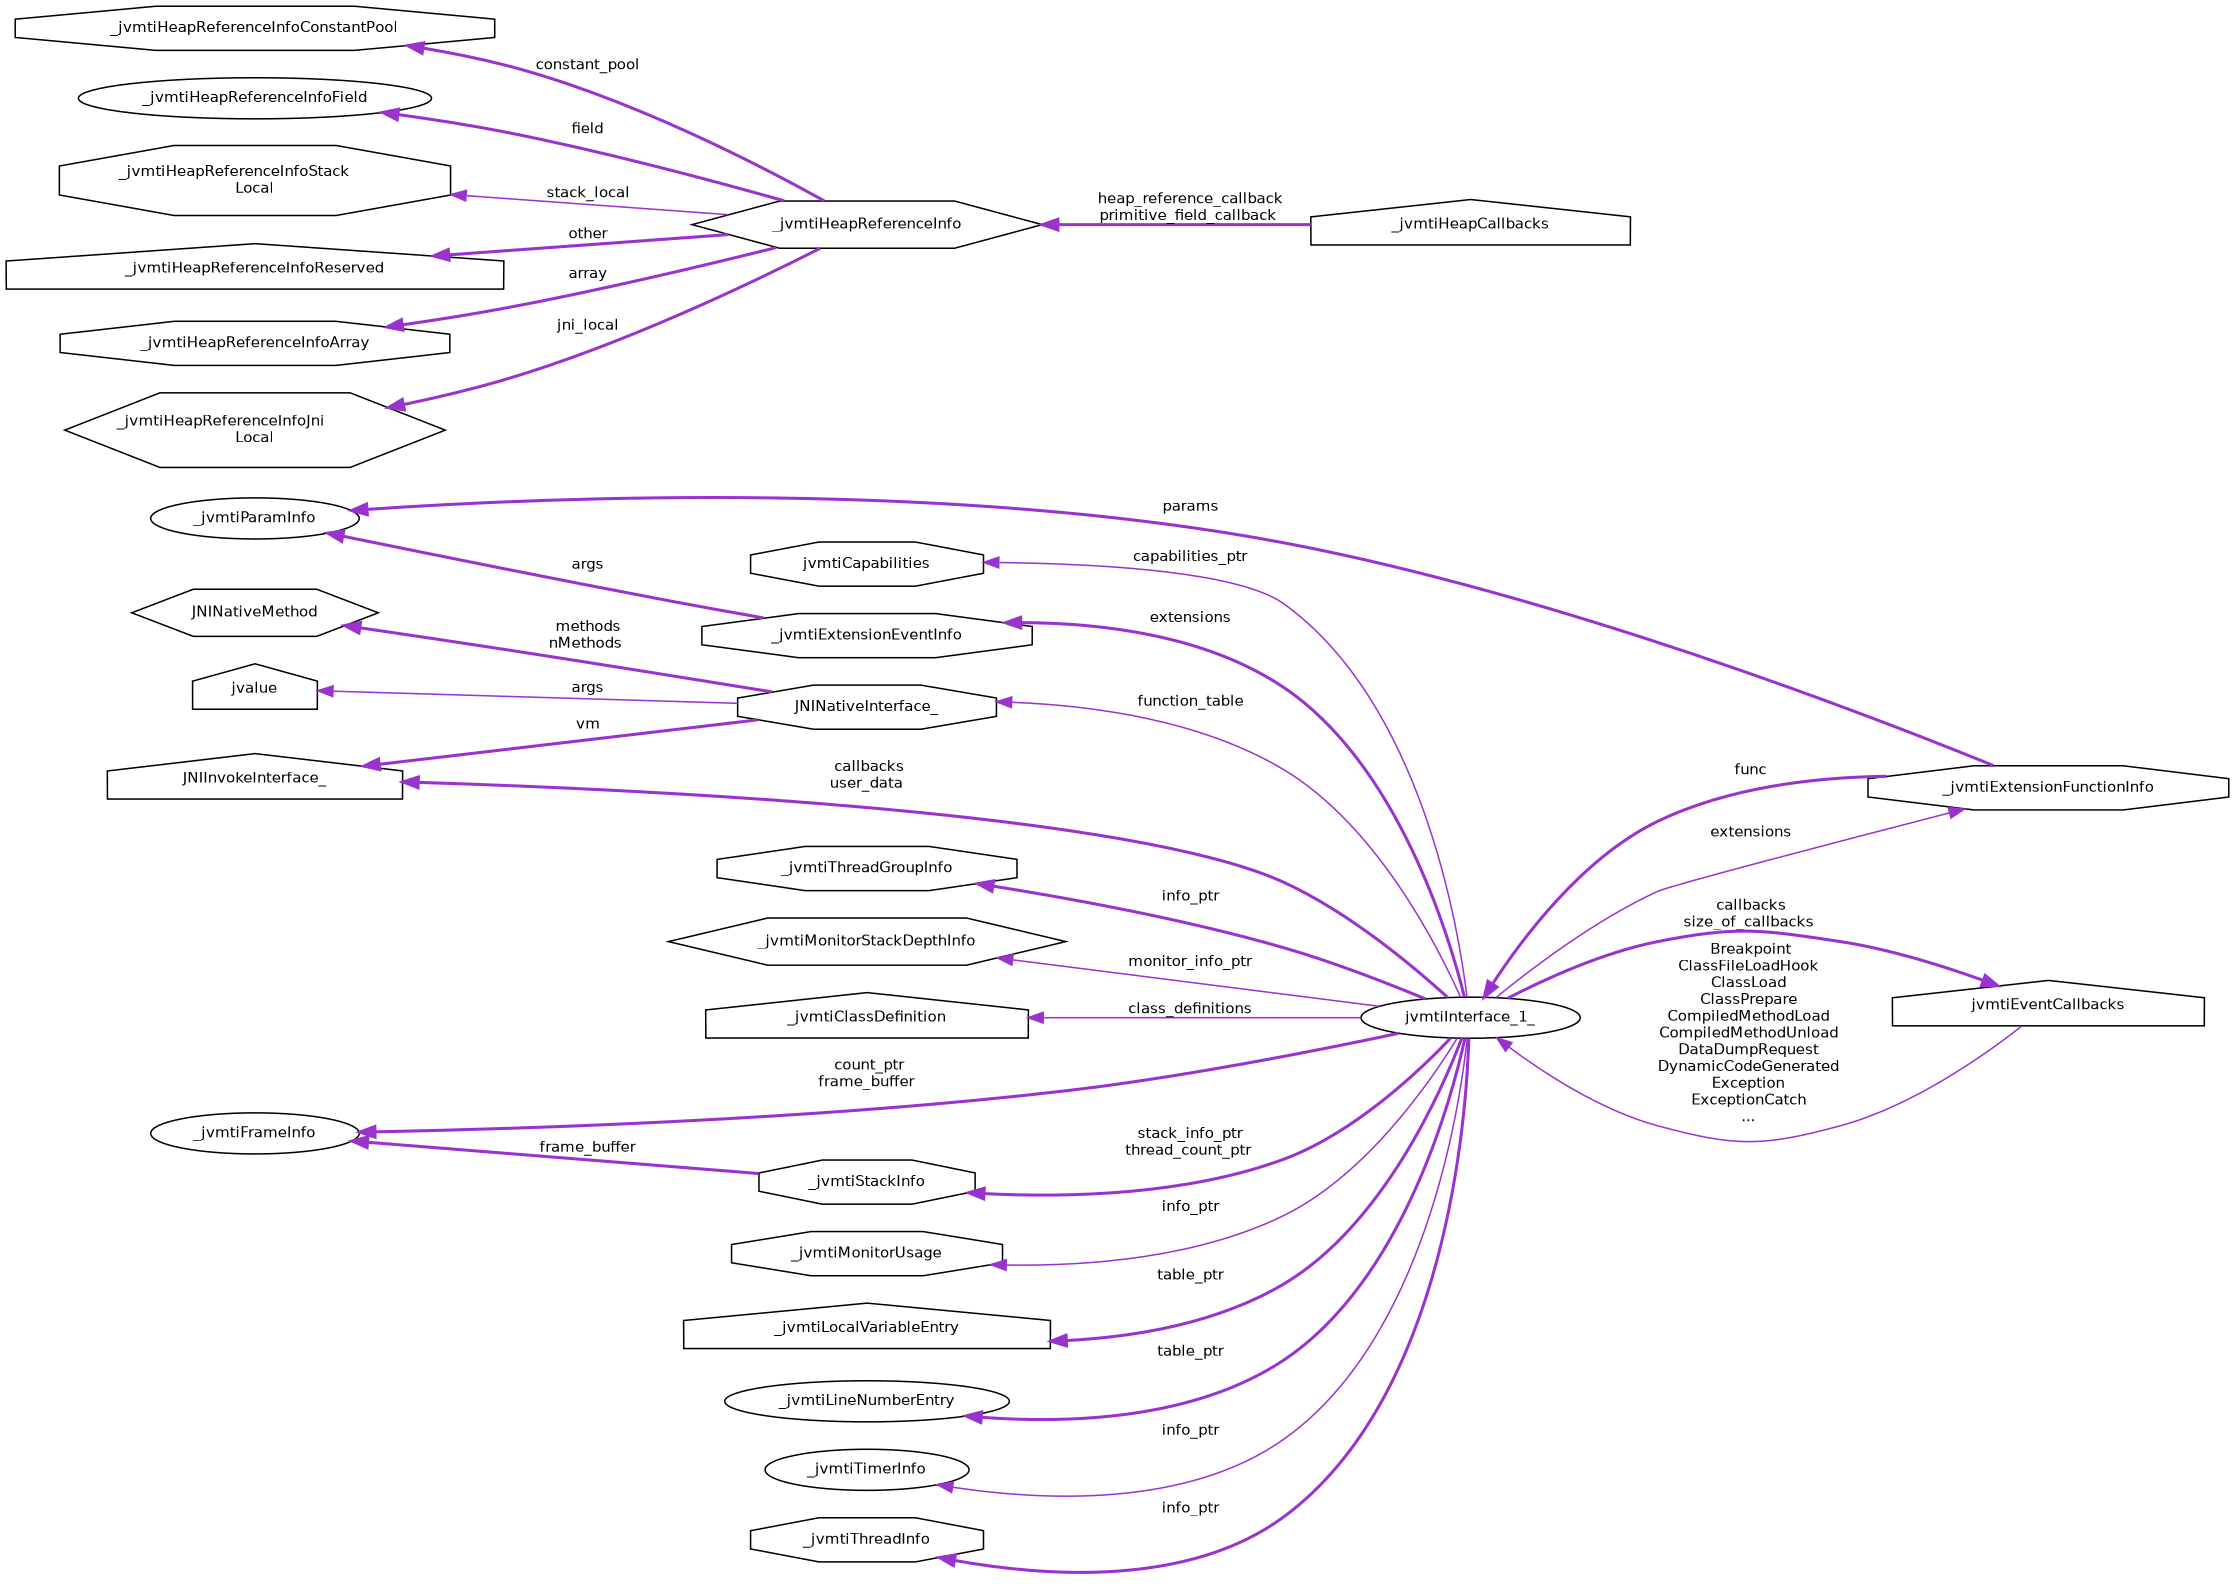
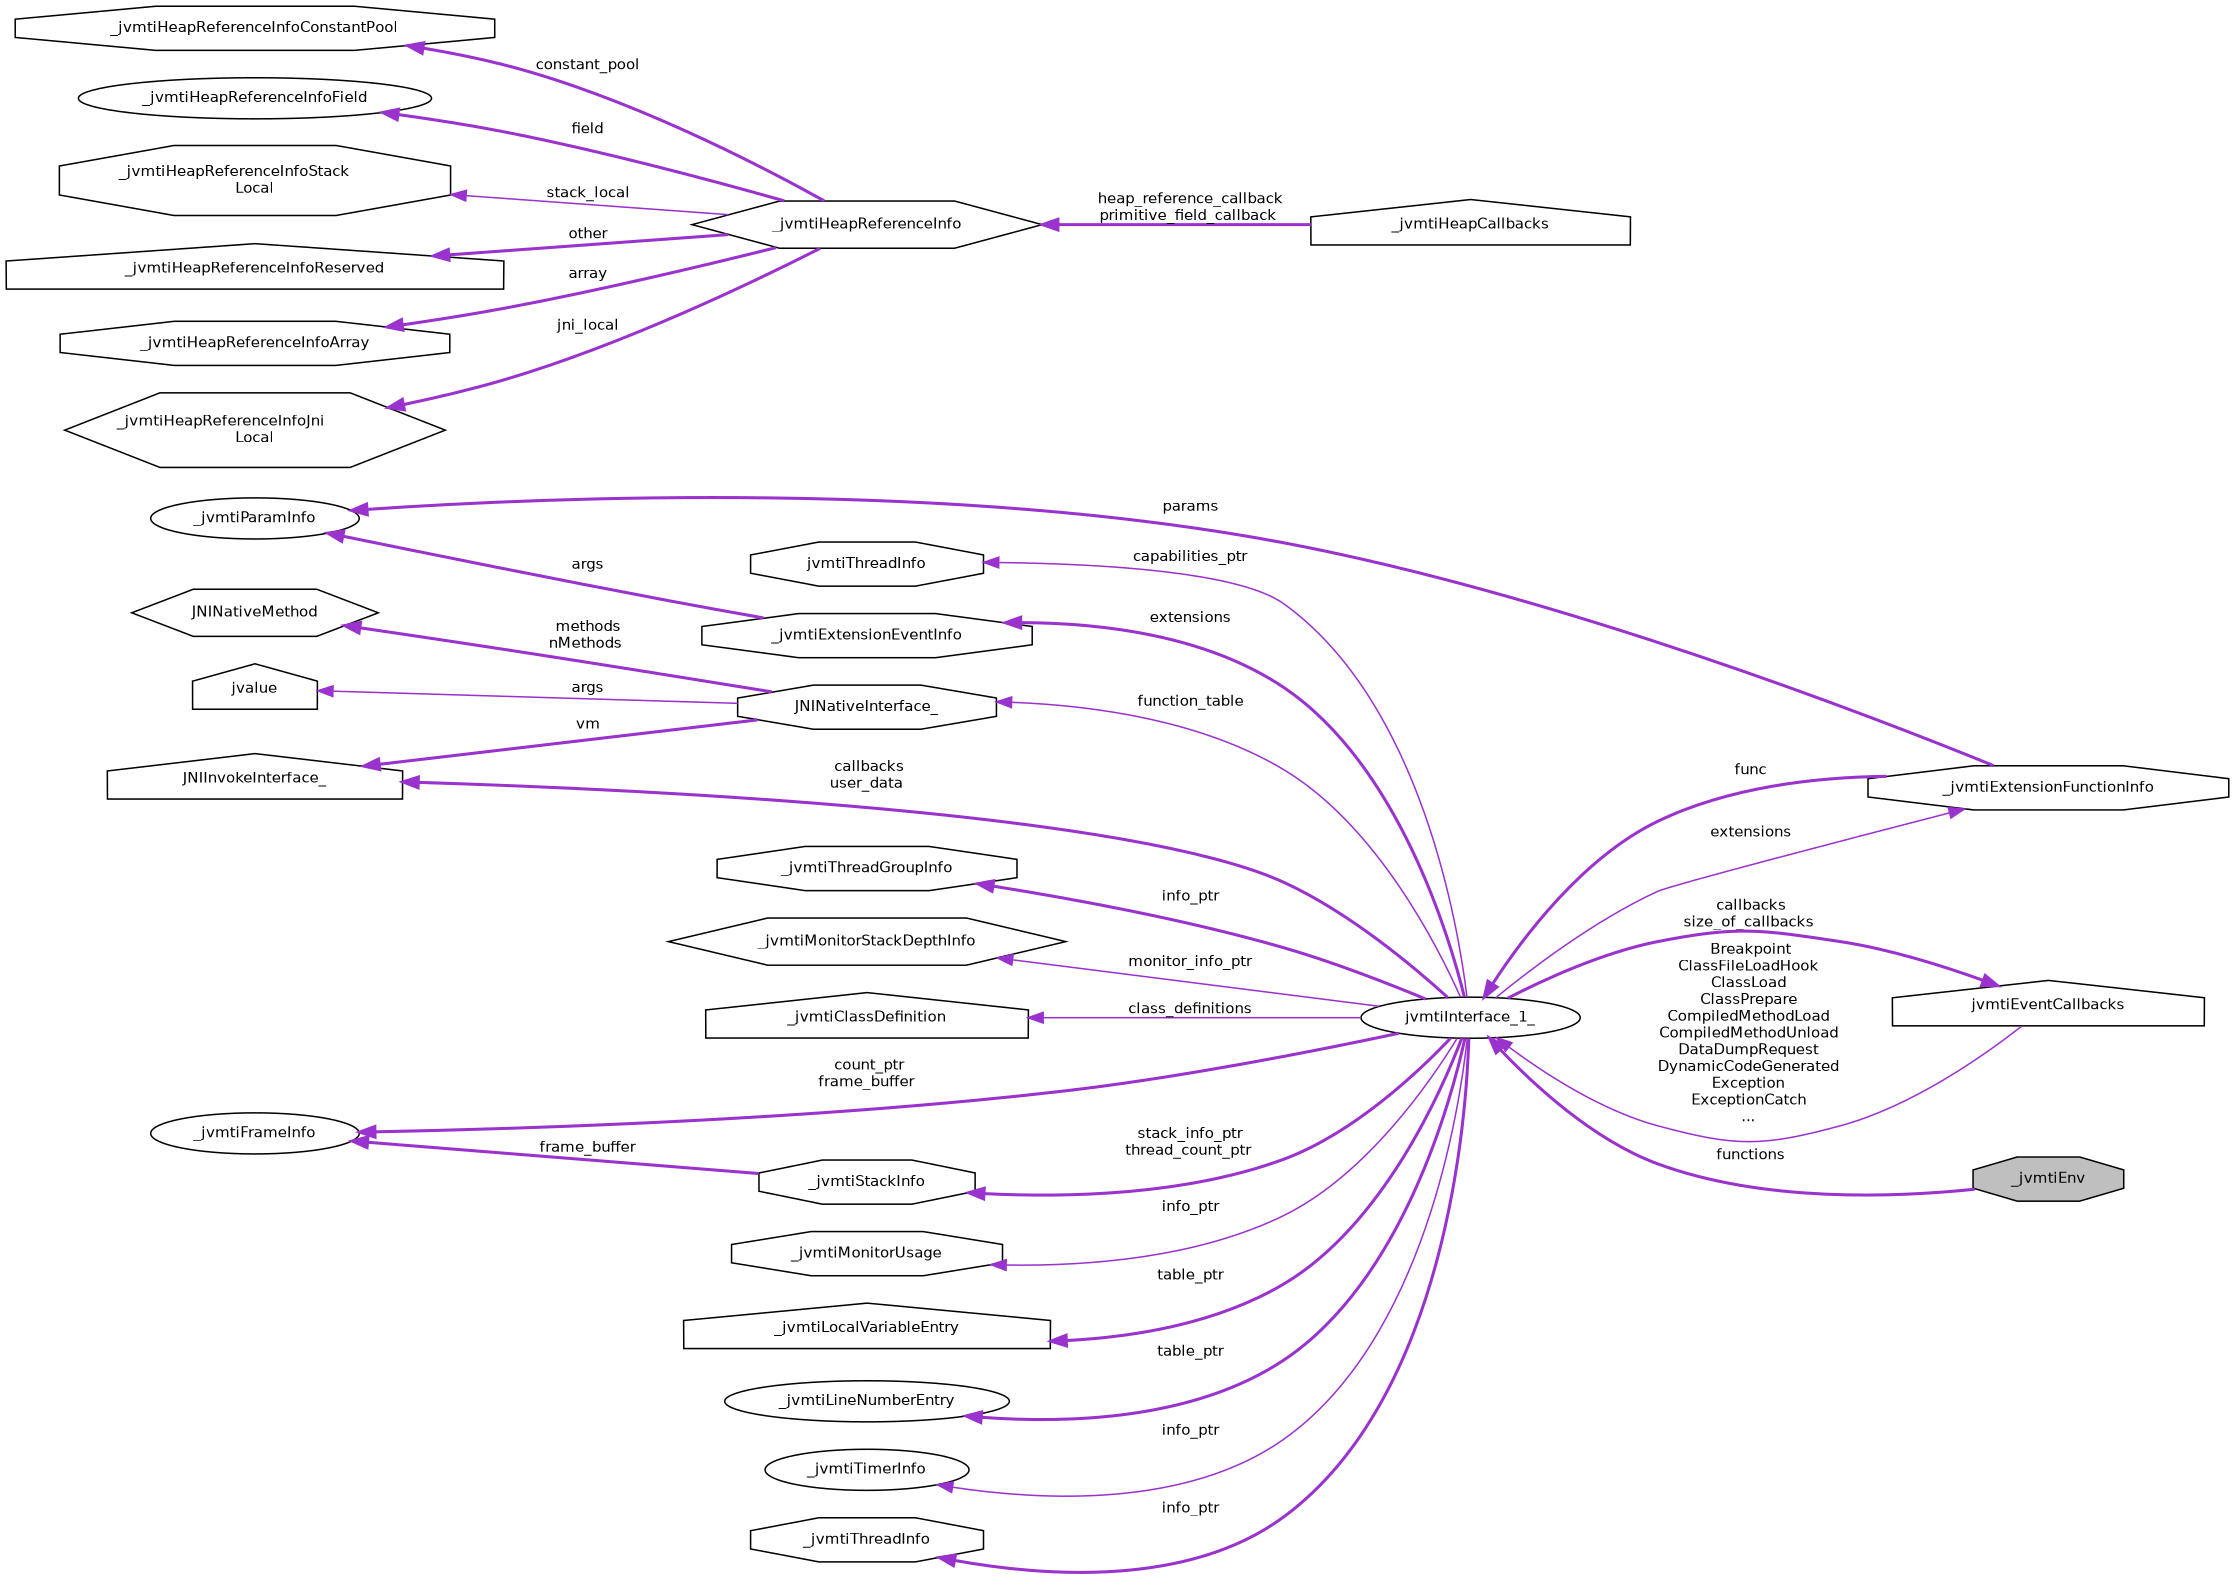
node "jvmtiCapabilities": label "jvmtiCapabilities" -> "jvmtiThreadInfo"
node "_jvmtiEnv": added
